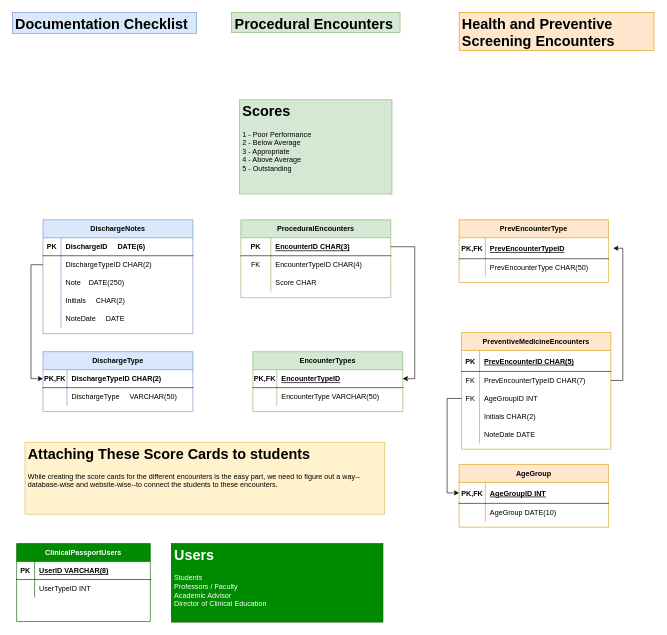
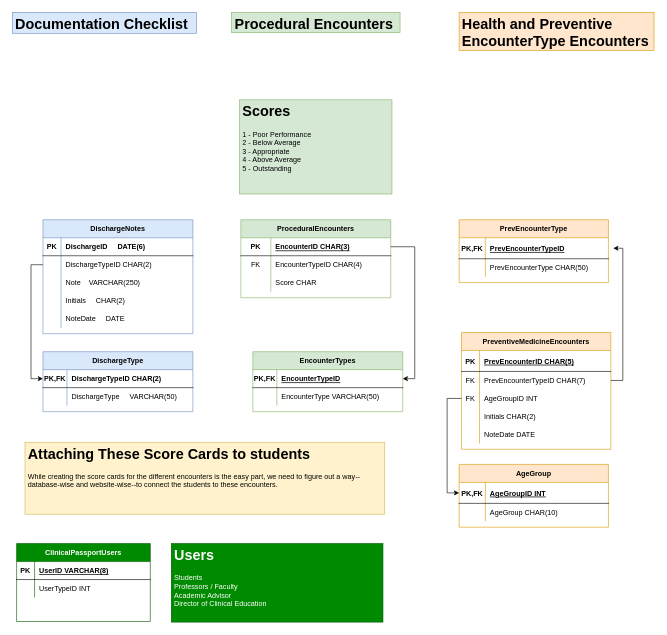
node "Health and Preventive Screening Encounters": label "Health and Preventive Screening Encounters" -> "Health and Preventive EncounterType Encounters"
node "Note DATE(250)": label "Note DATE(250)" -> "Note VARCHAR(250)"
node "AgeGroup DATE(10)": label "AgeGroup DATE(10)" -> "AgeGroup CHAR(10)"
